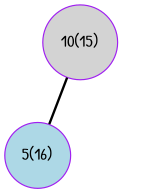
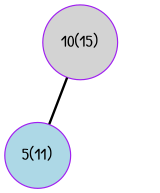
node "5(16)": label "5(16)" -> "5(11)"
